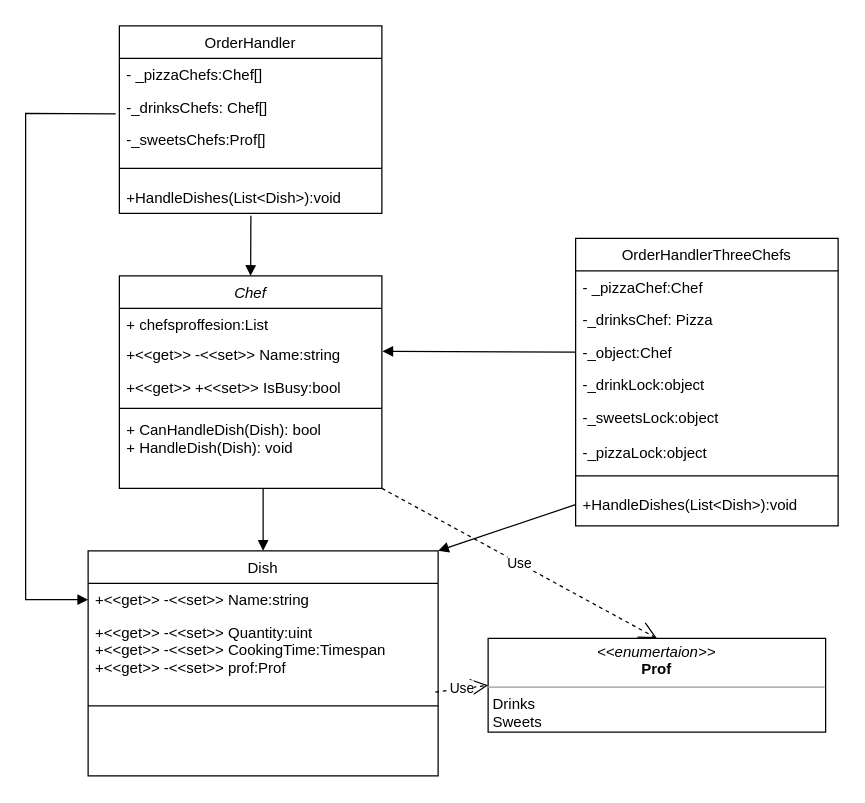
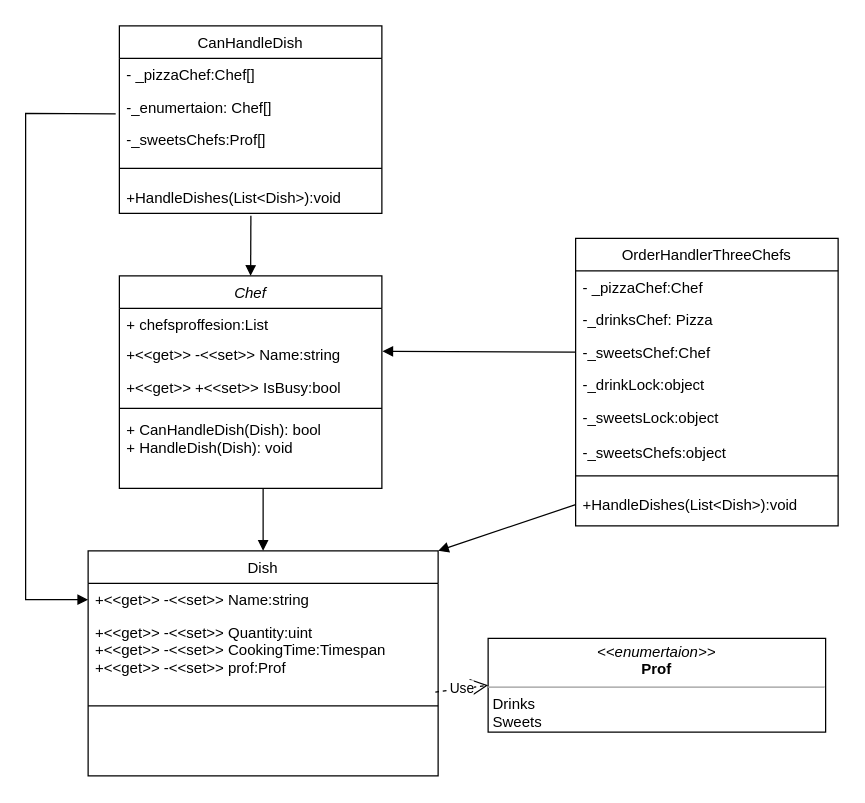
node "OrderHandler": label "OrderHandler" -> "CanHandleDish"
node "- _pizzaChefs:Chef[]": label "- _pizzaChefs:Chef[]" -> "- _pizzaChef:Chef[]"
node "-_drinksChefs: Chef[]": label "-_drinksChefs: Chef[]" -> "-_enumertaion: Chef[]"
node "-_object:Chef": label "-_object:Chef" -> "-_sweetsChef:Chef"
node "-_sweetsLock:object -_pizzaLock:object": label "-_sweetsLock:object -_pizzaLock:object" -> "-_sweetsLock:object -_sweetsChefs:object"
edge "Chef" -> "<<enumertaion>> Prof Drinks Sweets Pizza": removed, label "Use"
